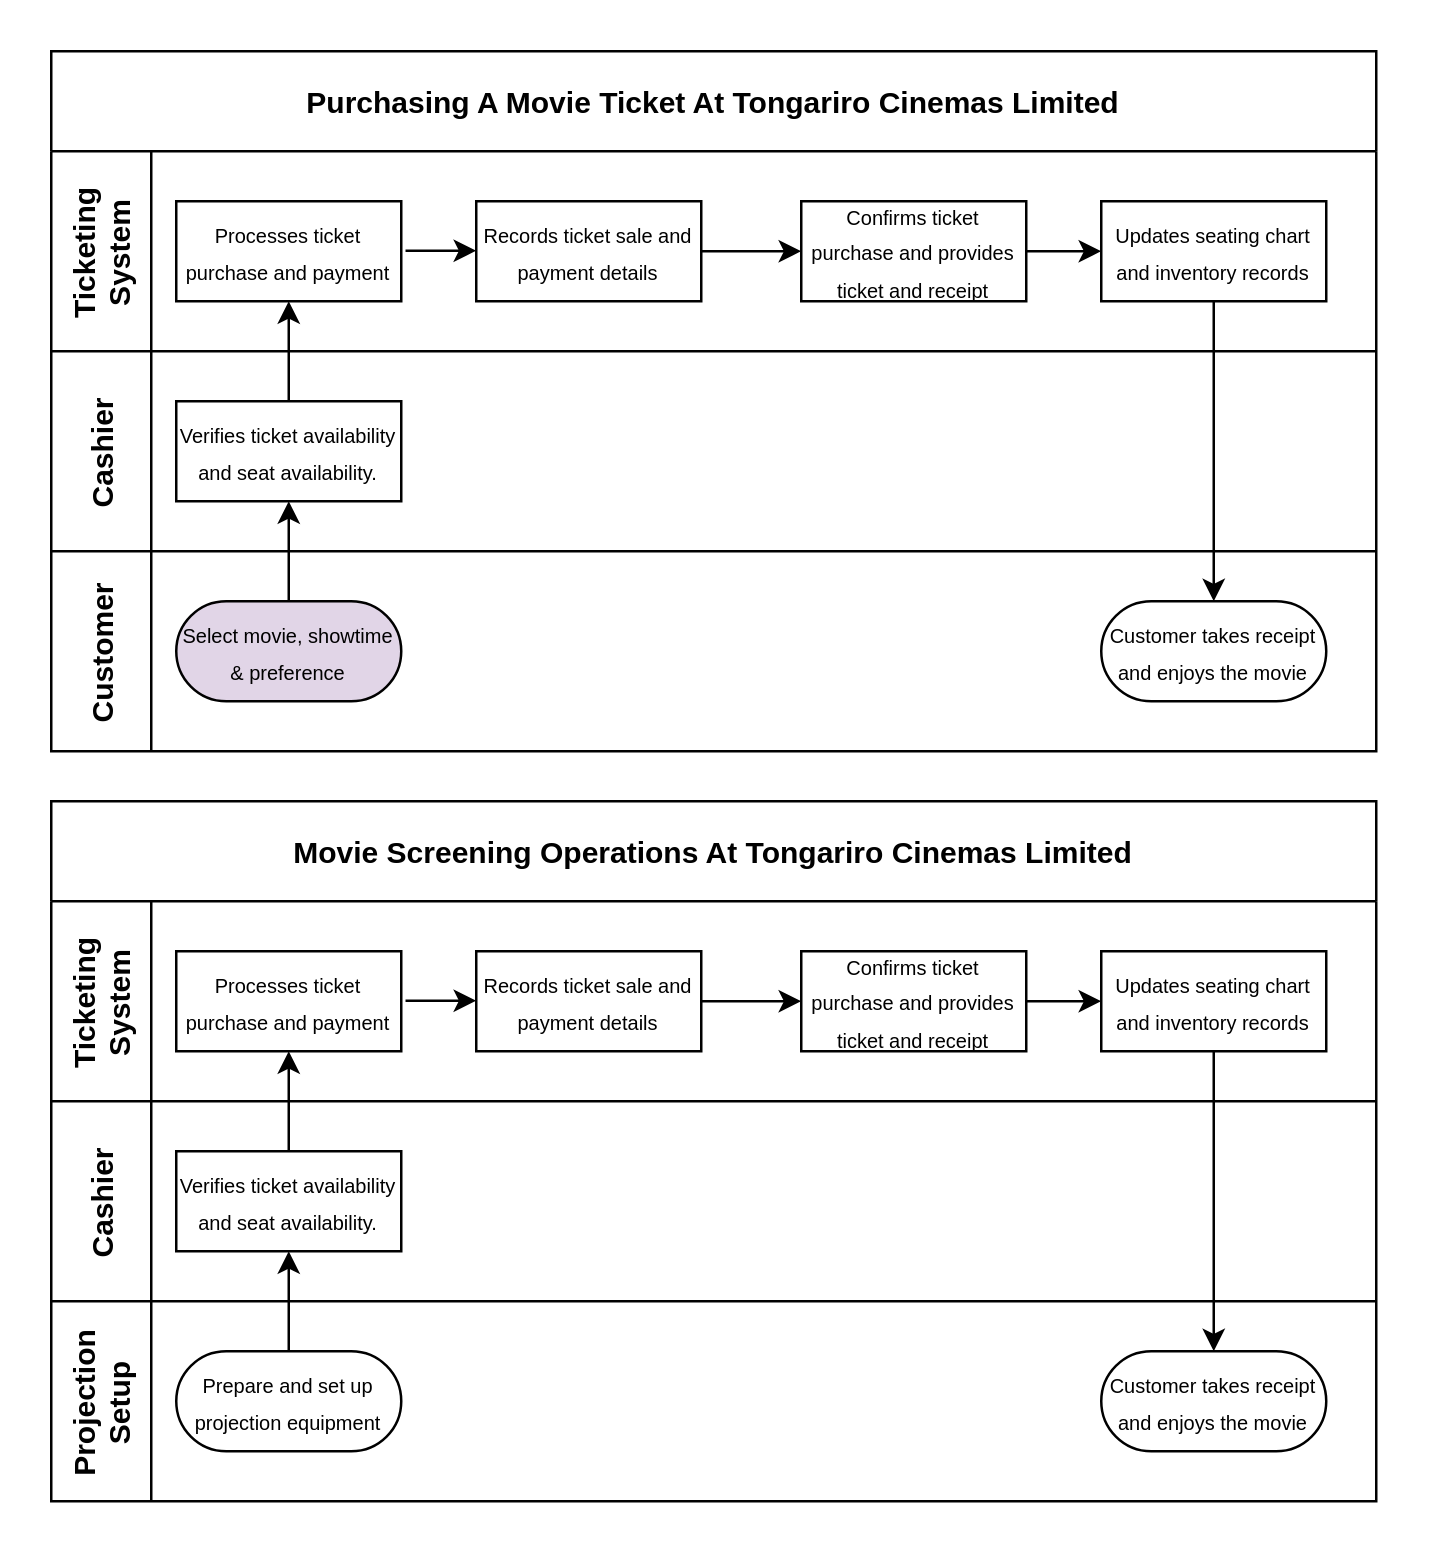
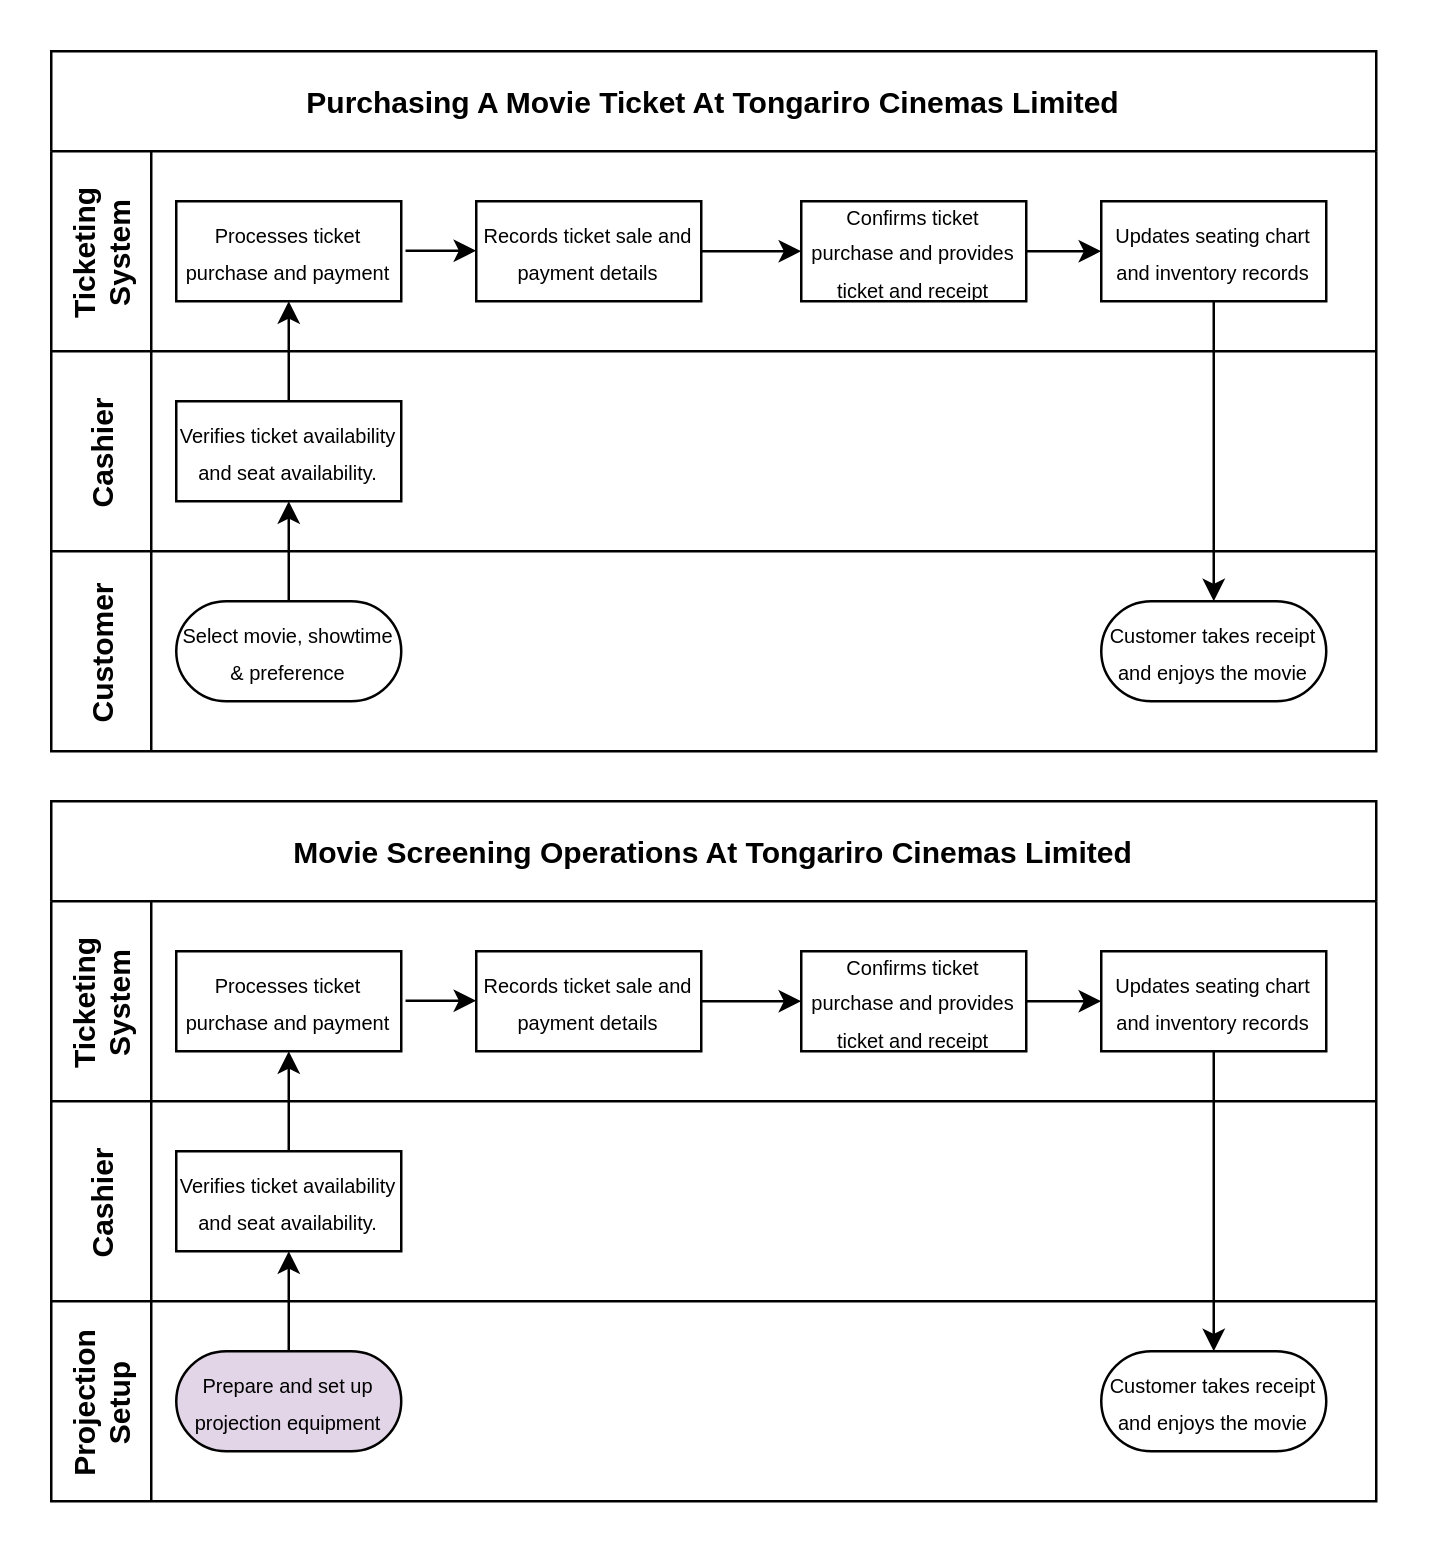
node "Select movie, showtime & preference": fillcolor #e1d5e7 -> #ffffff
node "Prepare and set up projection equipment": fillcolor #ffffff -> #e1d5e7
